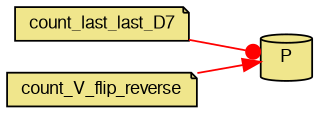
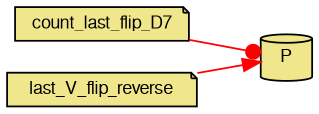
node "count_last_last_D7": label "count_last_last_D7" -> "count_last_flip_D7"
node "count_V_flip_reverse": label "count_V_flip_reverse" -> "last_V_flip_reverse"
